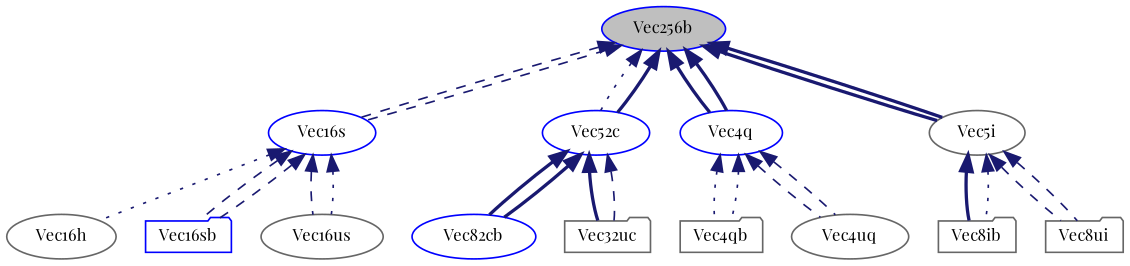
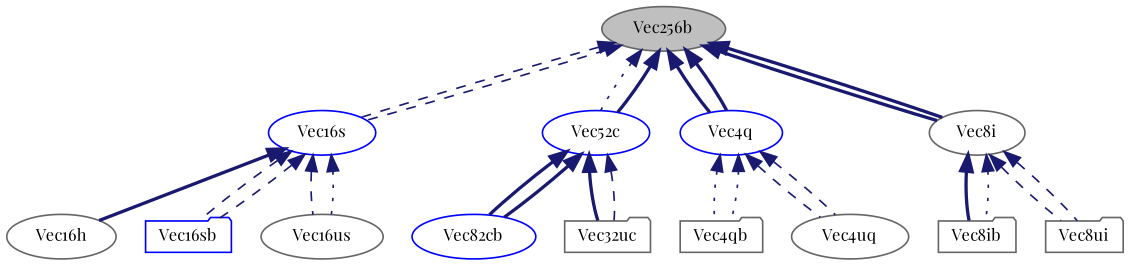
node "Vec256b": color blue -> gray40
node "Vec5i": label "Vec5i" -> "Vec8i"
edge "Vec16h" -> "Vec16s": style dotted -> bold
